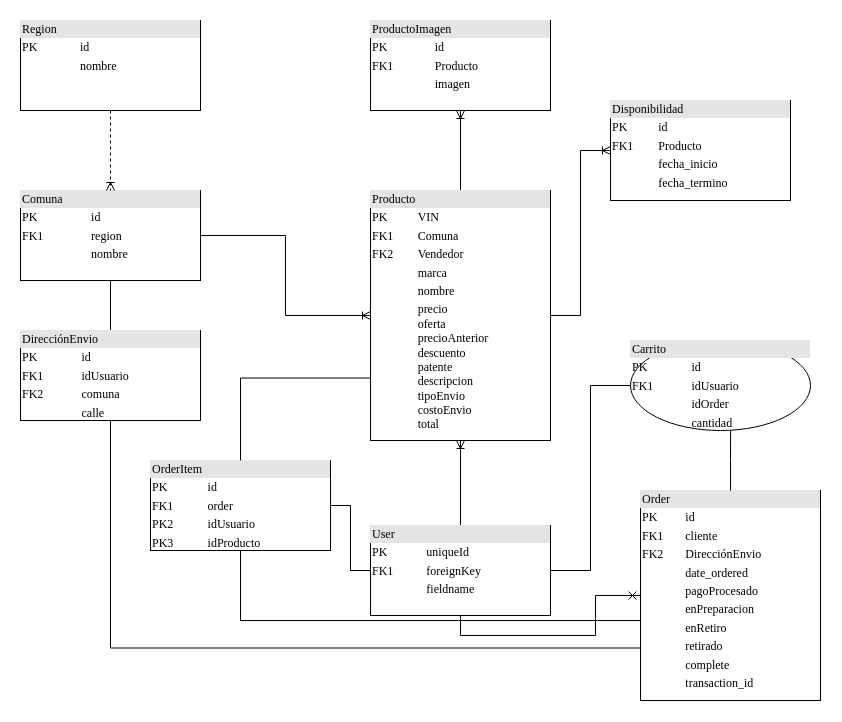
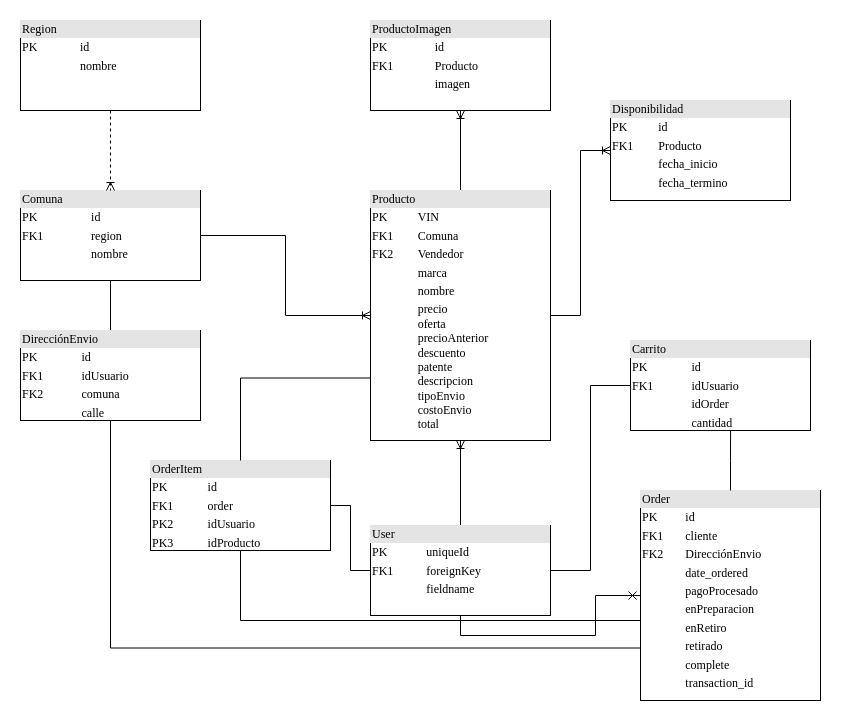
node "Carrito PK id FK1 idUsuario idOrder cantidad": shape ellipse -> rectangle
